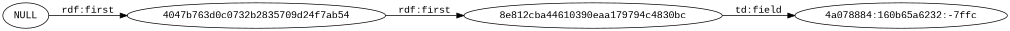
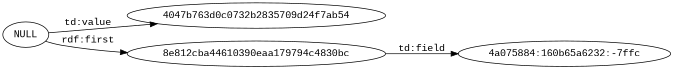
edge "NULL" -> "4047b763d0c0732b2835709d24f7ab54": label "rdf:first" -> "td:value"
edge "4047b763d0c0732b2835709d24f7ab54" -> "8e812cba44610390eaa179794c4830bc": now "NULL" -> "8e812cba44610390eaa179794c4830bc"
node "4a078884:160b65a6232:-7ffc": label "4a078884:160b65a6232:-7ffc" -> "4a075884:160b65a6232:-7ffc"
